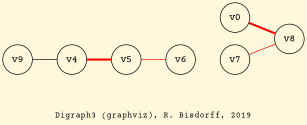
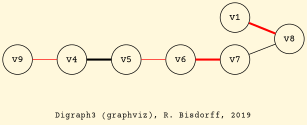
node "v0": label "v0" -> "v1"
edge "v8" -- "v7": color red -> black
edge "v9" -- "v4": color black -> red
edge "v4" -- "v5": color red -> black
edge "v6" -- "v7": added
